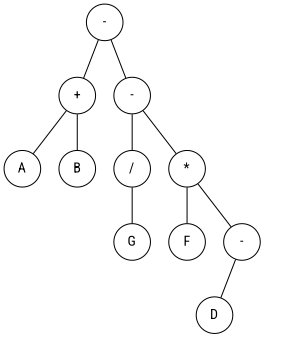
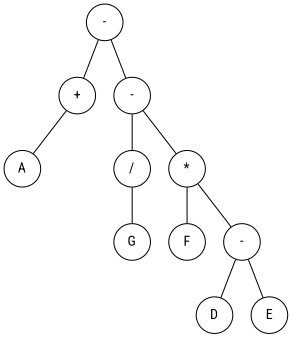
node "B": removed
node "E": added
